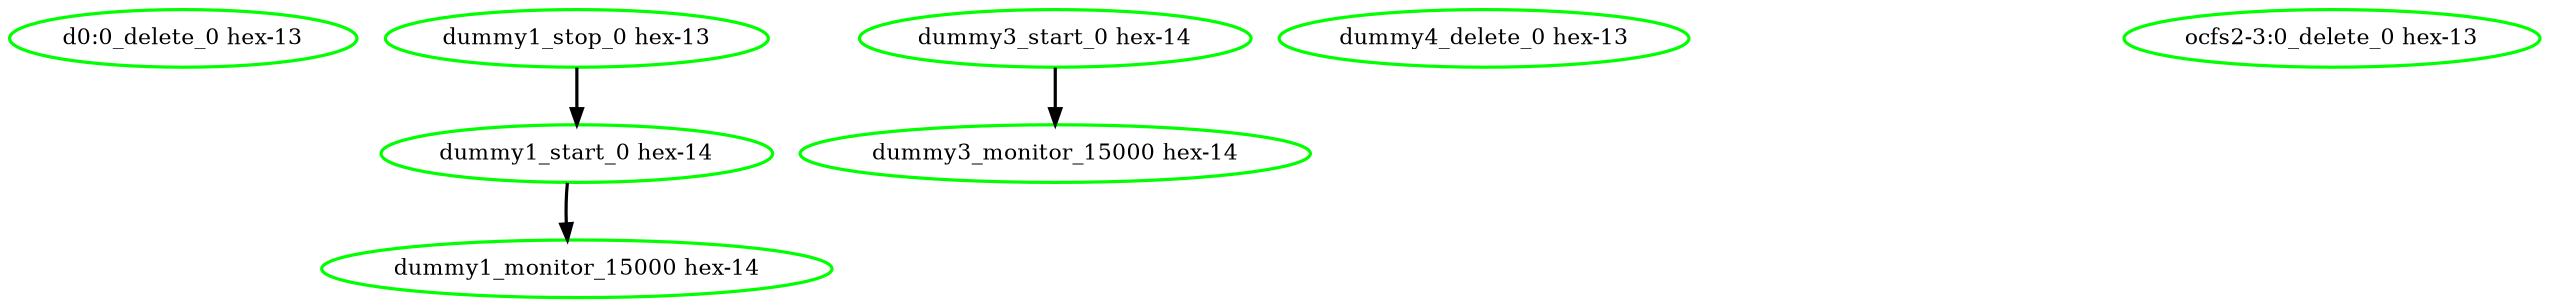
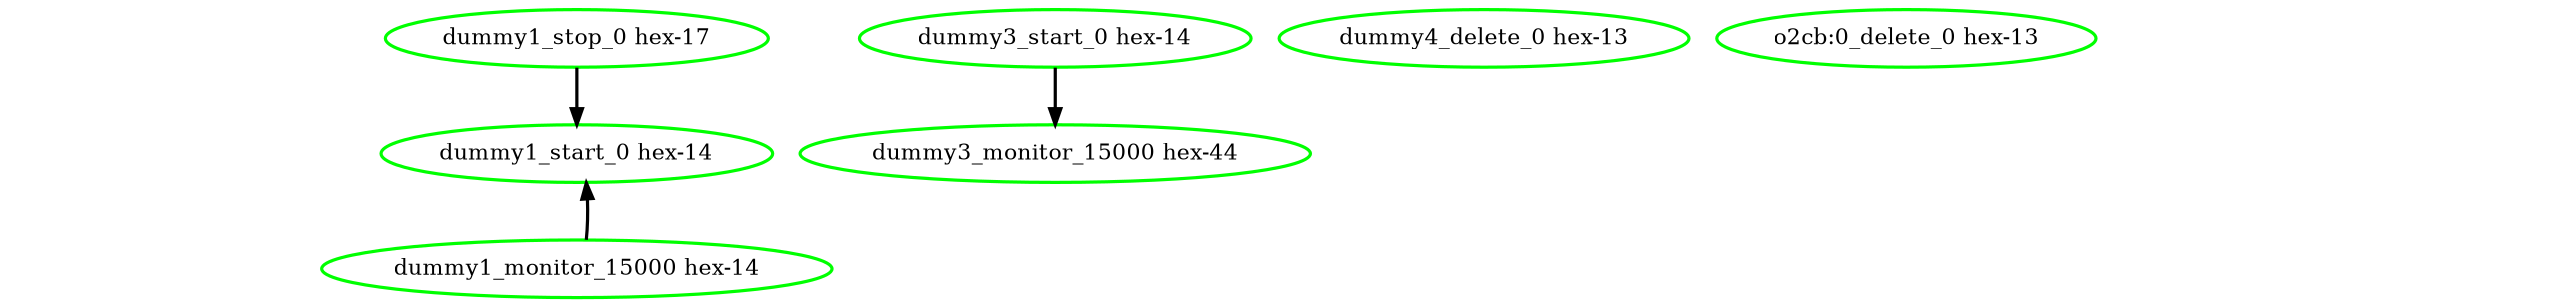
node "d0:0_delete_0 hex-13": removed
node "dummy1_stop_0 hex-13": label "dummy1_stop_0 hex-13" -> "dummy1_stop_0 hex-17"
node "o2cb:0_delete_0 hex-13": added
node "ocfs2-3:0_delete_0 hex-13": removed
node "dummy3_monitor_15000 hex-14": label "dummy3_monitor_15000 hex-14" -> "dummy3_monitor_15000 hex-44"
edge "dummy1_start_0 hex-14" -> "dummy1_monitor_15000 hex-14": reversed
